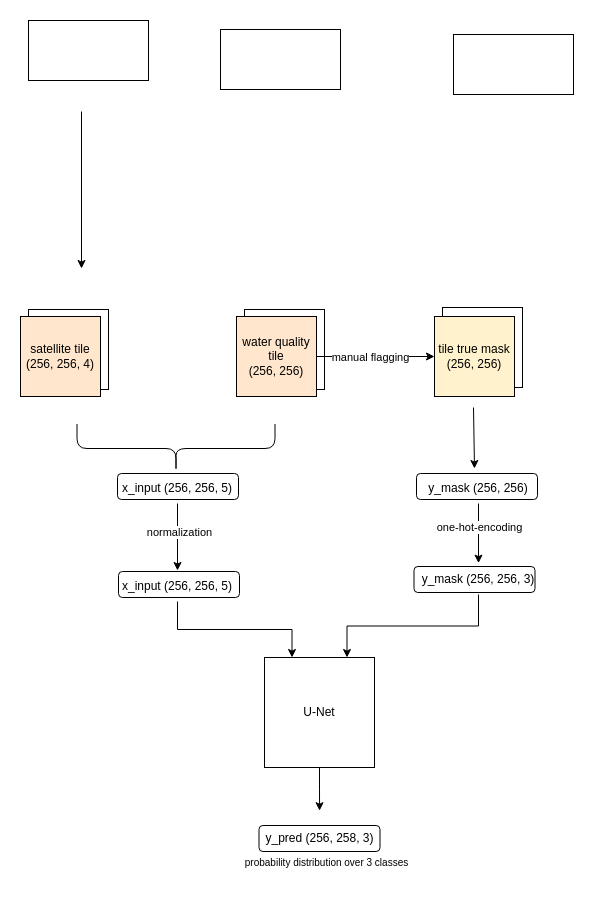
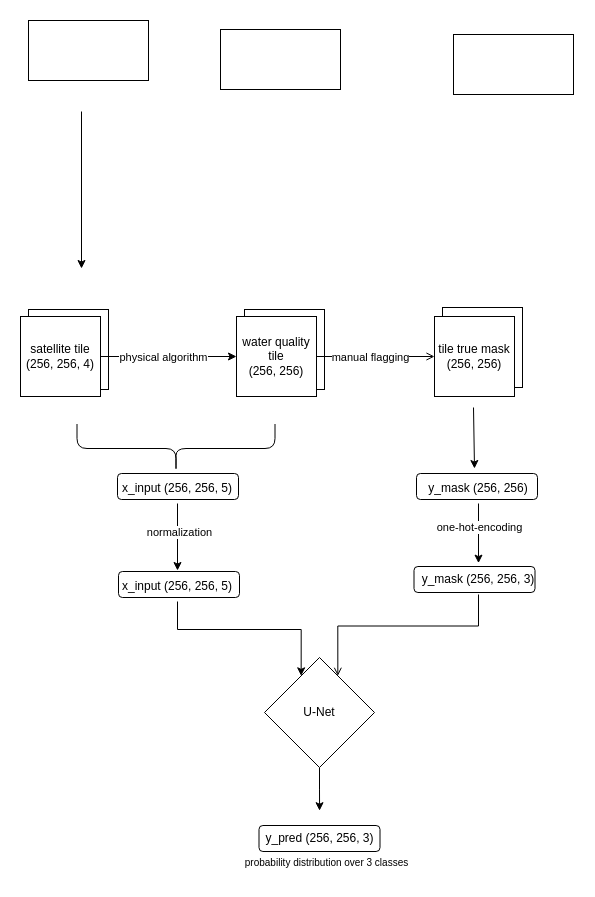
node "satellite tile (256, 256, 4)": fillcolor #ffe6cc -> #ffffff
edge "satellite tile (256, 256, 4)" -> "water quality tile (256, 256)": added, label "physical algorithm"
node "water quality tile (256, 256)": fillcolor #ffe6cc -> #ffffff
edge "water quality tile (256, 256)" -> "tile true mask (256, 256)": arrowhead classic -> open
node "tile true mask (256, 256)": fillcolor #fff2cc -> #ffffff
edge "y_mask (256, 256, 3)" -> "U-Net": arrowhead classic -> open
node "U-Net": shape rectangle -> diamond
node "y_pred (256, 258, 3)": label "y_pred (256, 258, 3)" -> "y_pred (256, 256, 3)"
